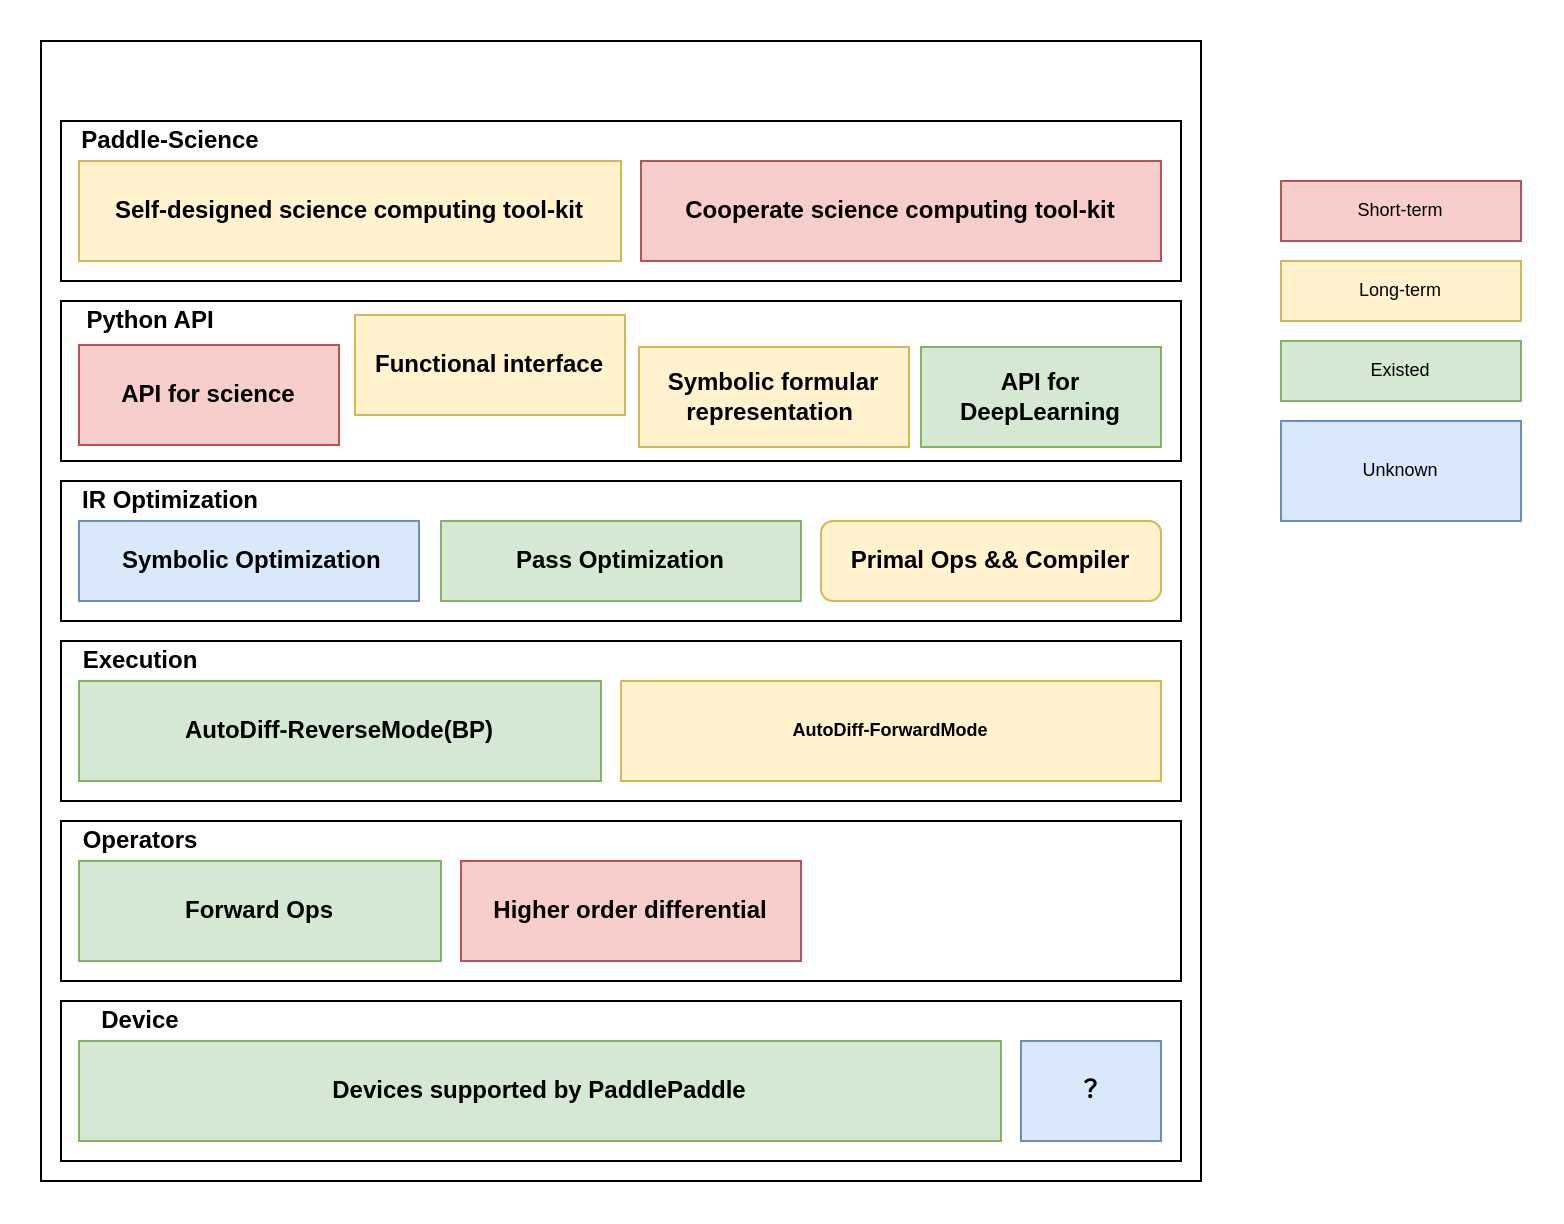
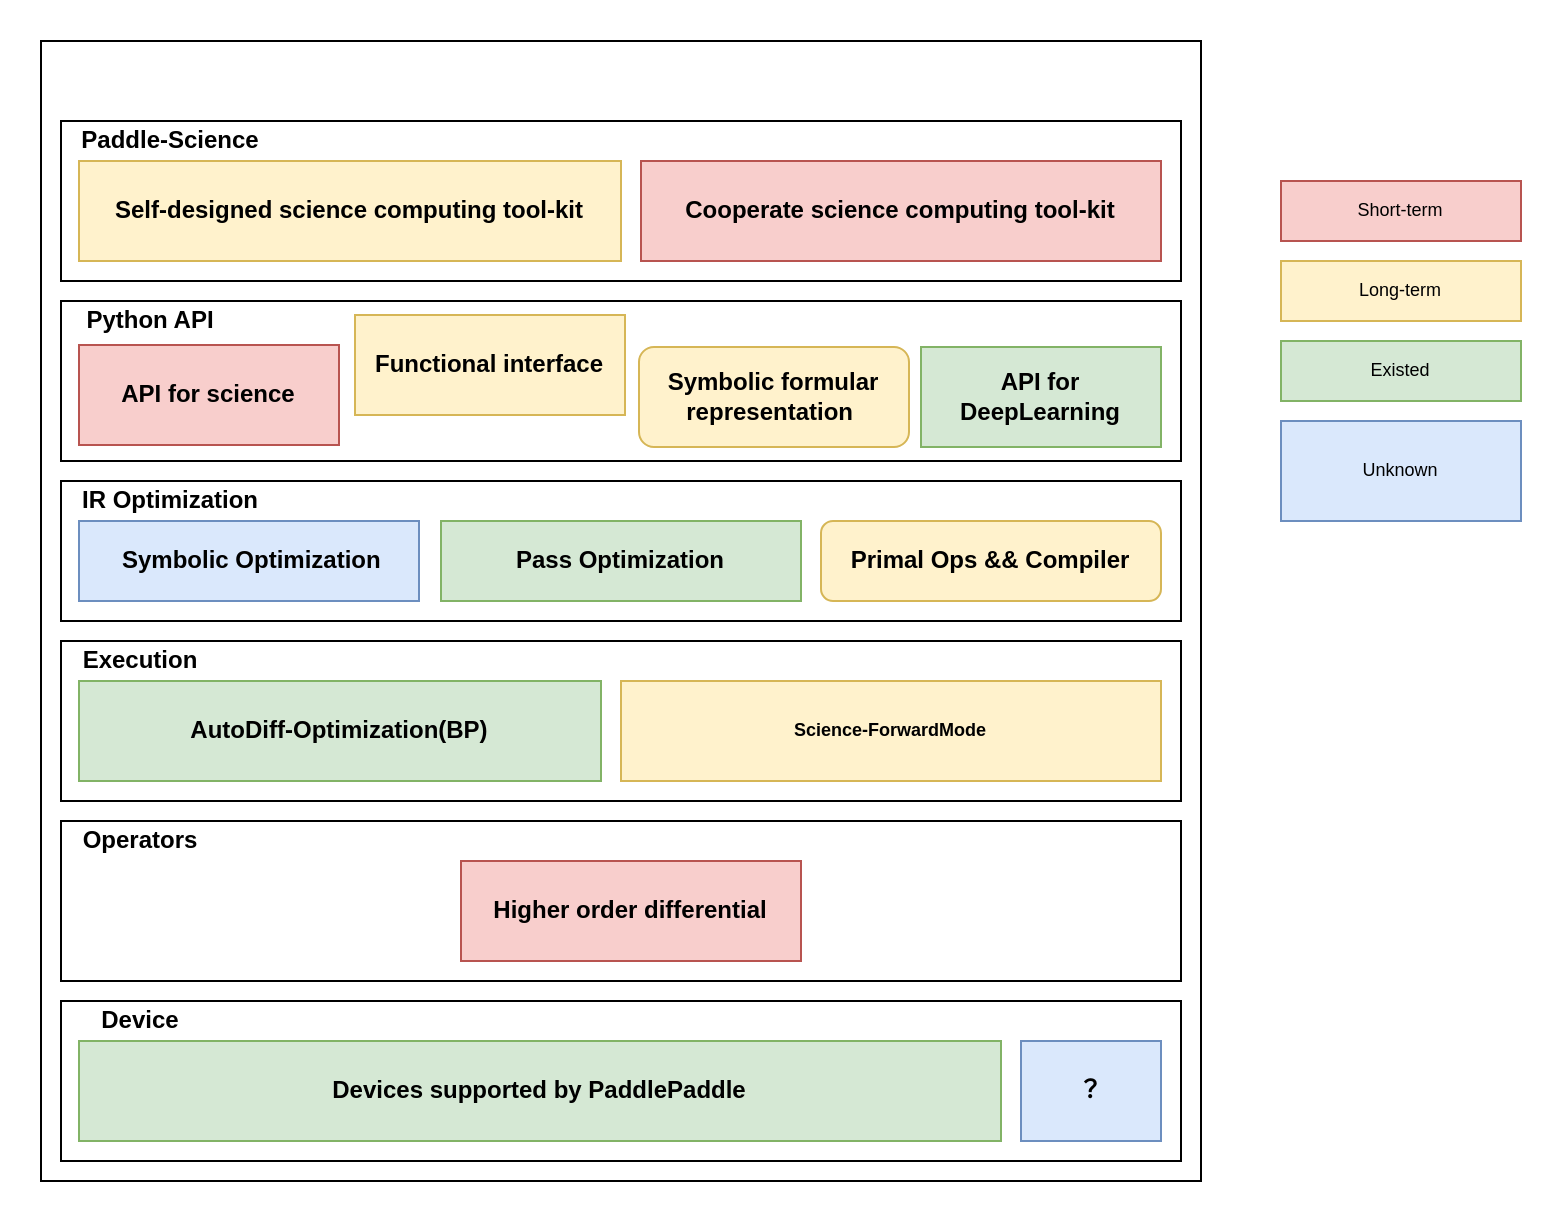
node "Symbolic formular representation": shape rectangle -> rounded rectangle
node "AutoDiff-ReverseMode(BP)": label "AutoDiff-ReverseMode(BP)" -> "AutoDiff-Optimization(BP)"
node "AutoDiff-ForwardMode": label "AutoDiff-ForwardMode" -> "Science-ForwardMode"
node "Forward Ops": removed
